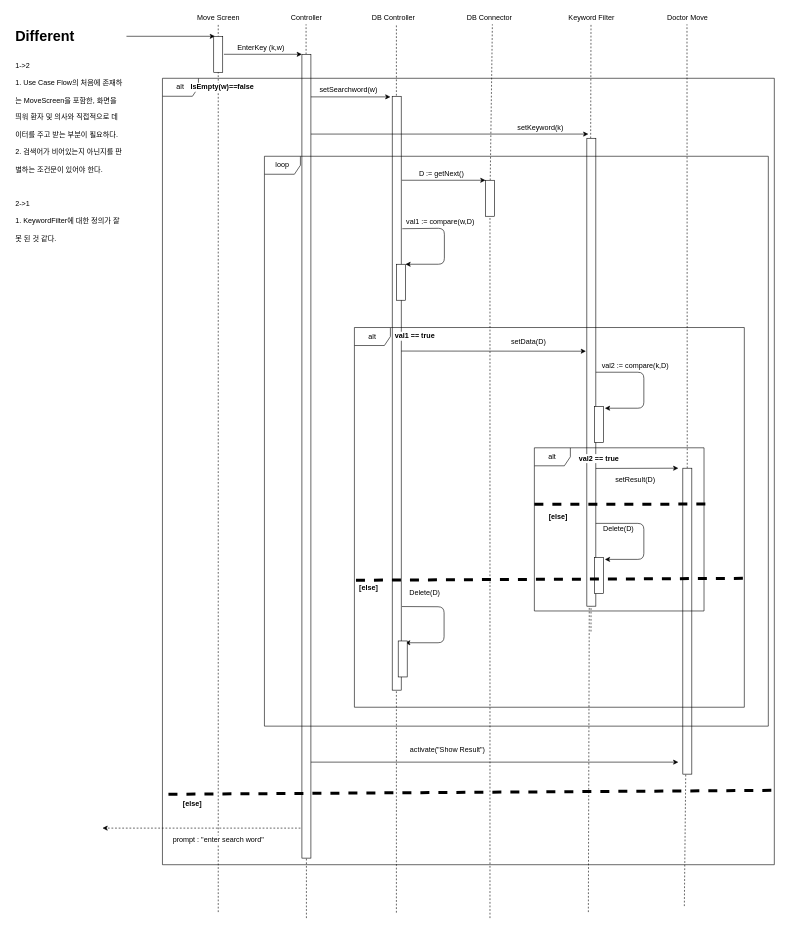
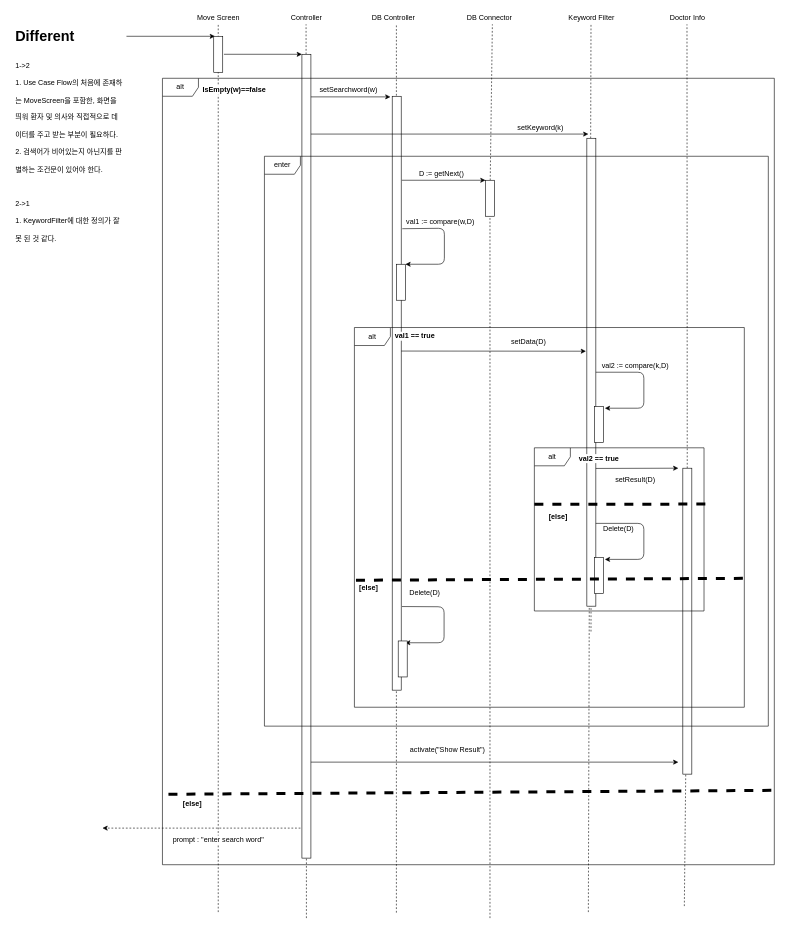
node "Doctor Move": label "Doctor Move" -> "Doctor Info"
node "EnterKey (k,w)": removed
node "IsEmpty(w)==false": moved (222, 87) -> (234, 90)
node "loop": label "loop" -> "enter"
